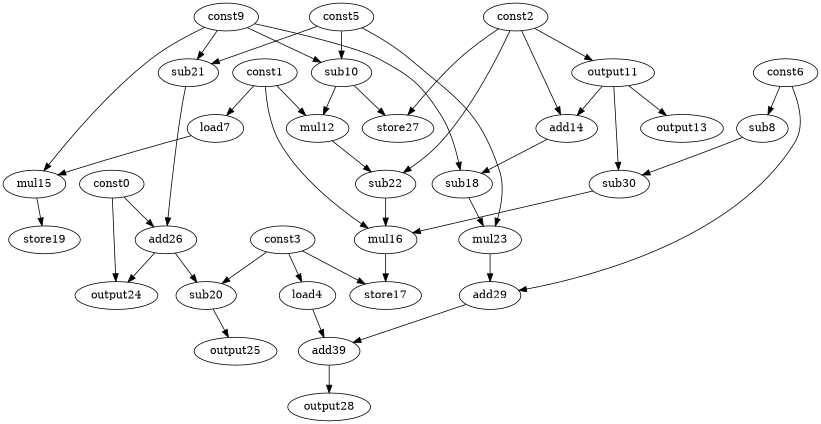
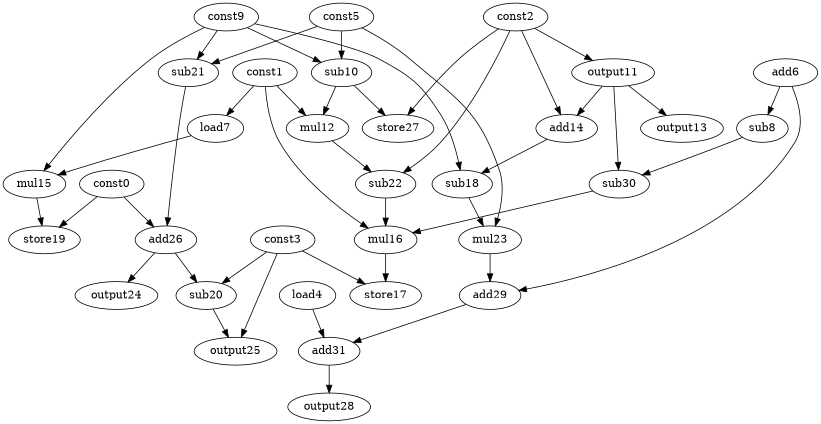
node "const6": label "const6" -> "add6"
edge "const0" -> "output24": now "const0" -> "store19"
edge "const3" -> "load4": now "const3" -> "output25"
node "add39": label "add39" -> "add31"
